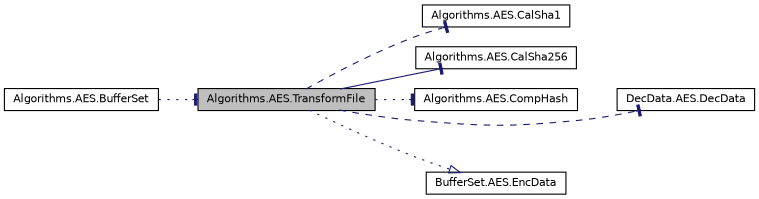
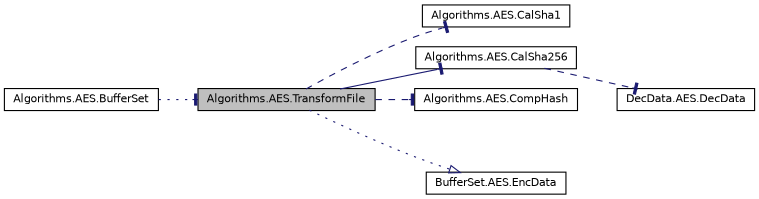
edge "Algorithms.AES.TransformFile" -> "Algorithms.AES.CompHash": style dotted -> dashed
edge "Algorithms.AES.TransformFile" -> "DecData.AES.DecData": now "Algorithms.AES.CalSha256" -> "DecData.AES.DecData"
